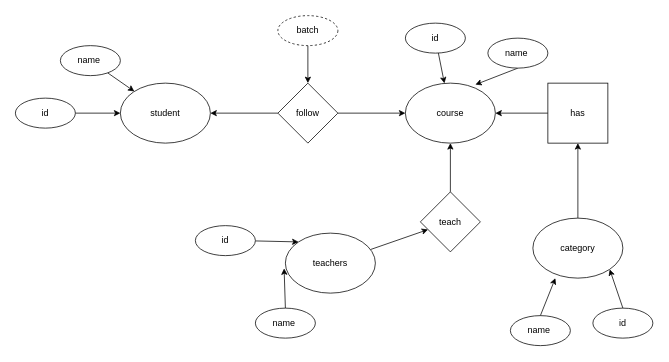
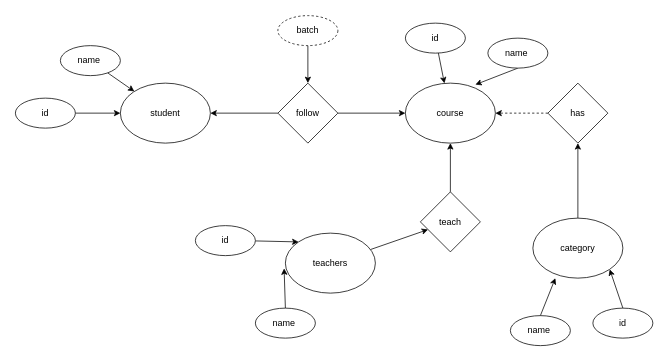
edge "has" -> "course": style solid -> dashed
node "has": shape rectangle -> diamond
